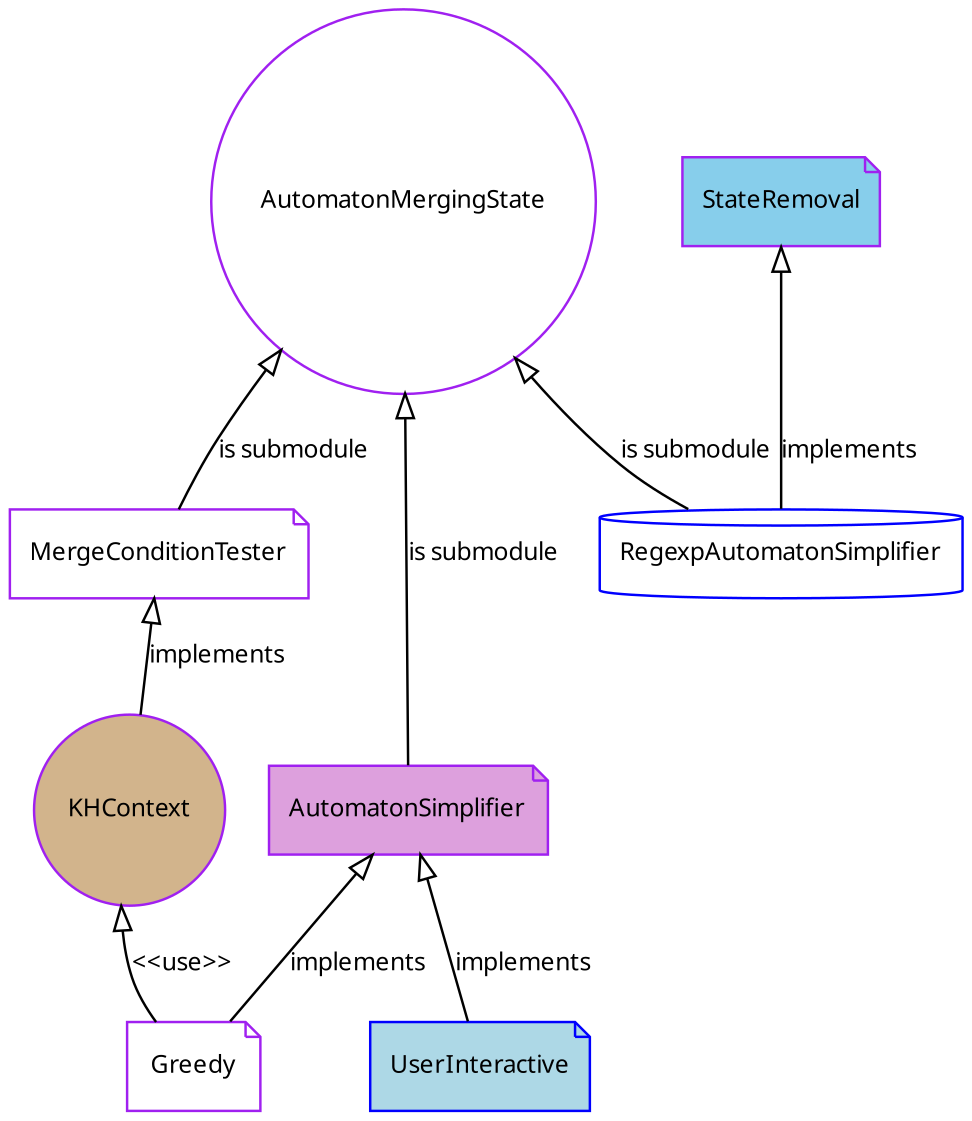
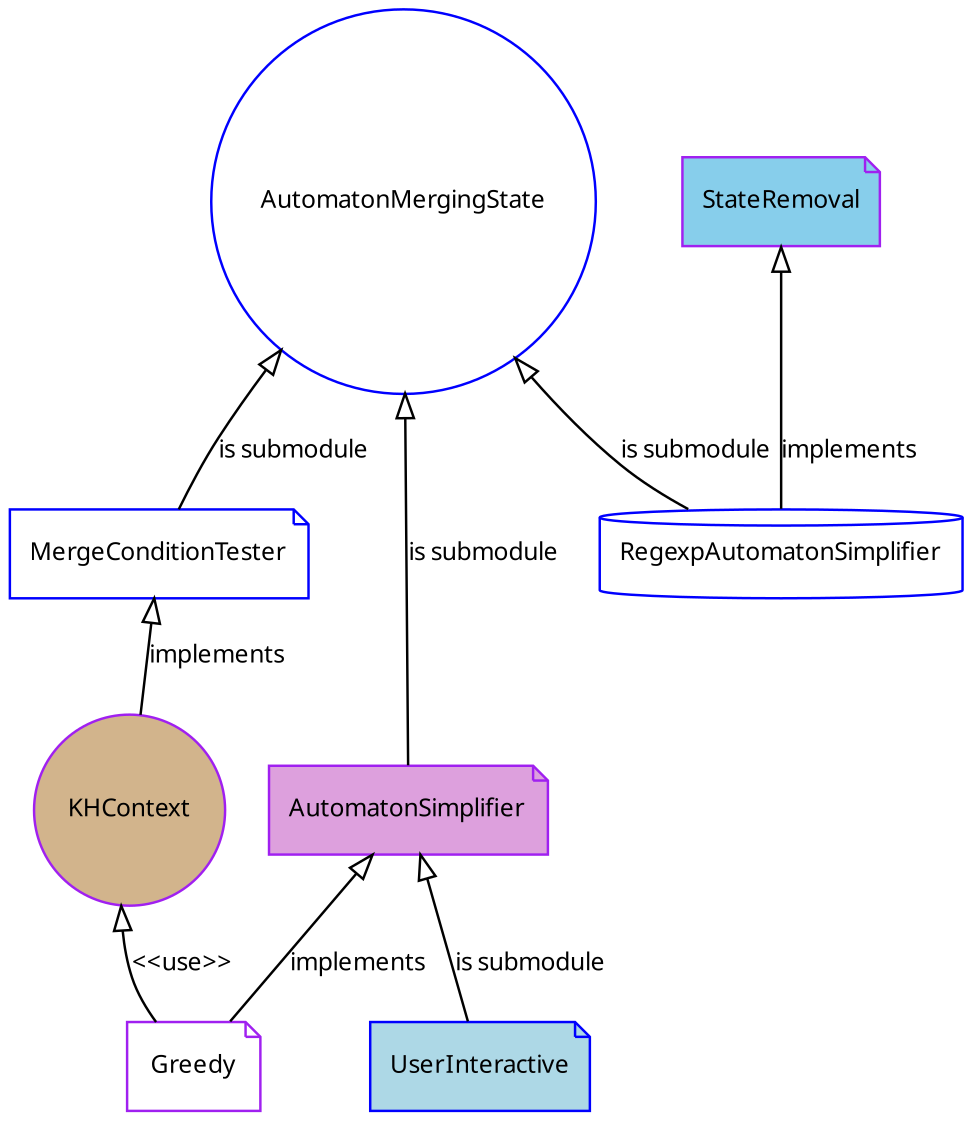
node "AutomatonMergingState": color purple -> blue
node "MergeConditionTester": color purple -> blue
edge "UserInteractive" -> "AutomatonSimplifier": label "implements" -> "is submodule"
